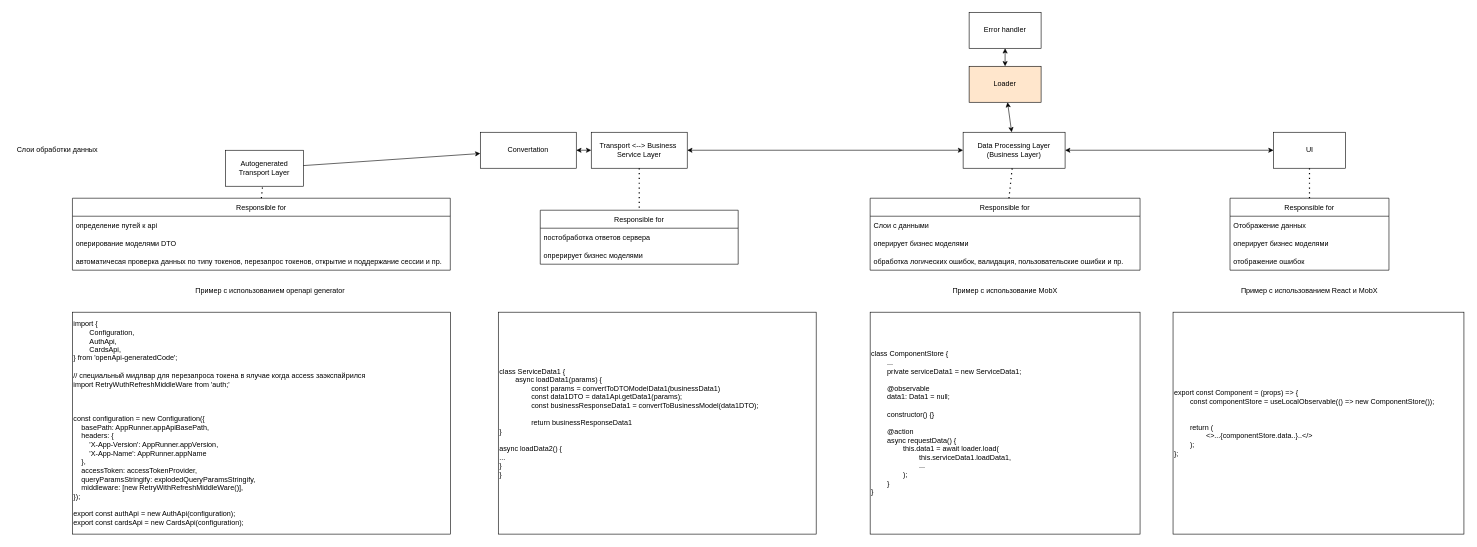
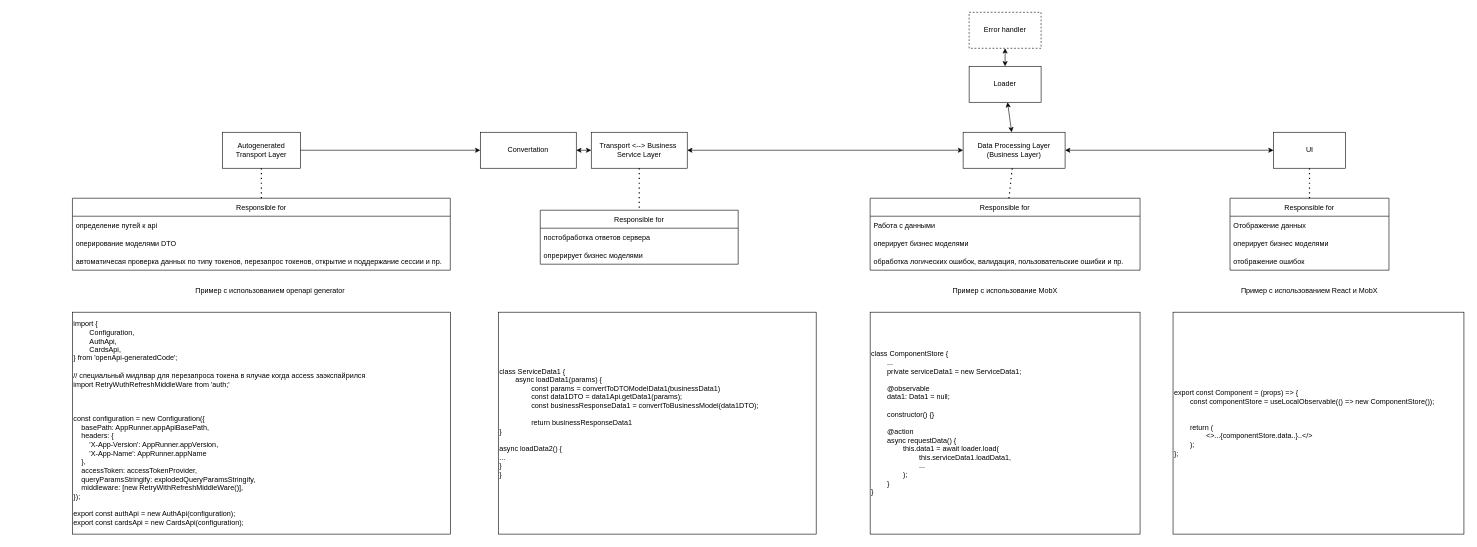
node "Error handler": style solid -> dashed
node "Loader": fillcolor #ffe6cc -> #ffffff
node "Слои обработки данных": removed
node "Autogenerated Transport Layer": moved (264, 168) -> (261, 150)
node "Слои с данными": label "Слои с данными" -> "Работа с данными"
